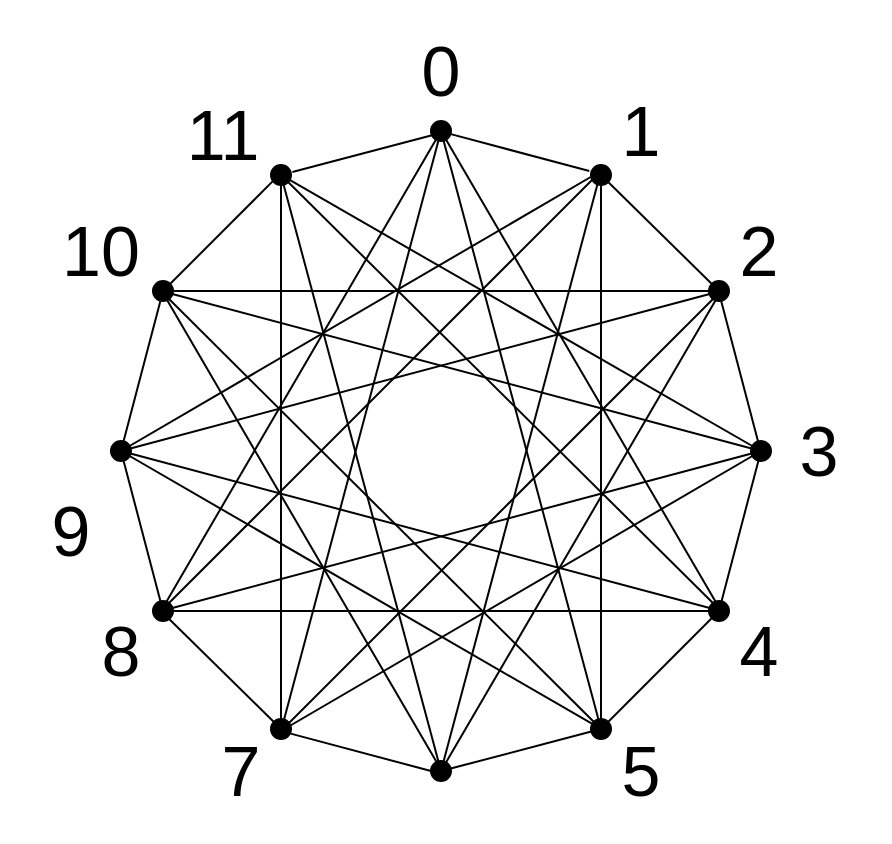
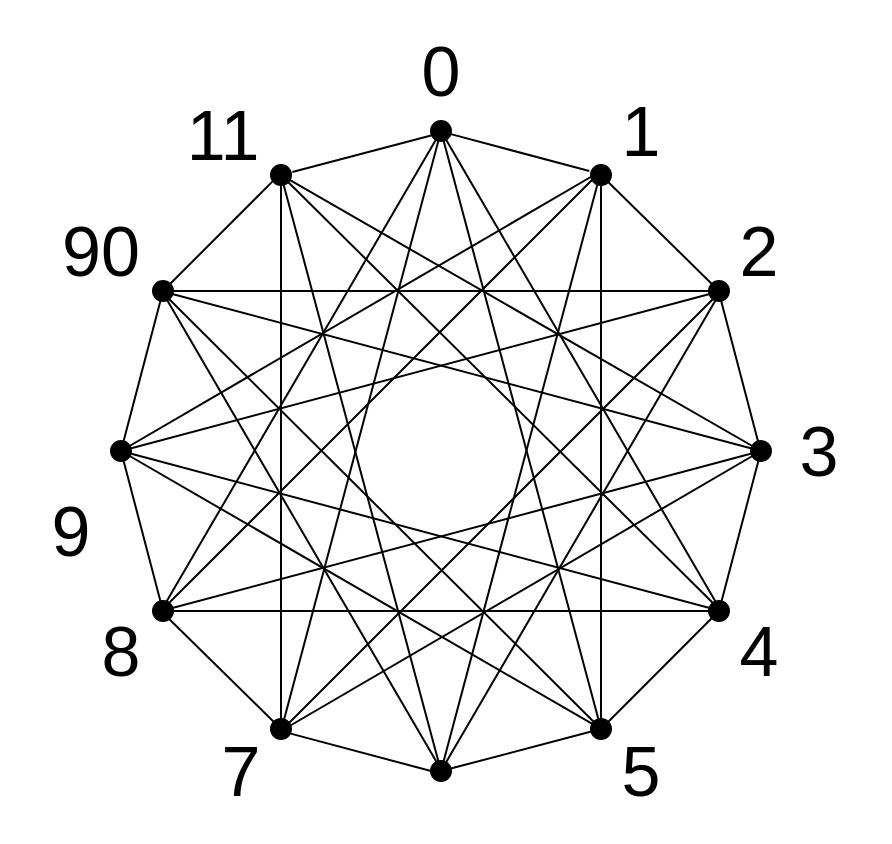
node "10": label "10" -> "90"
